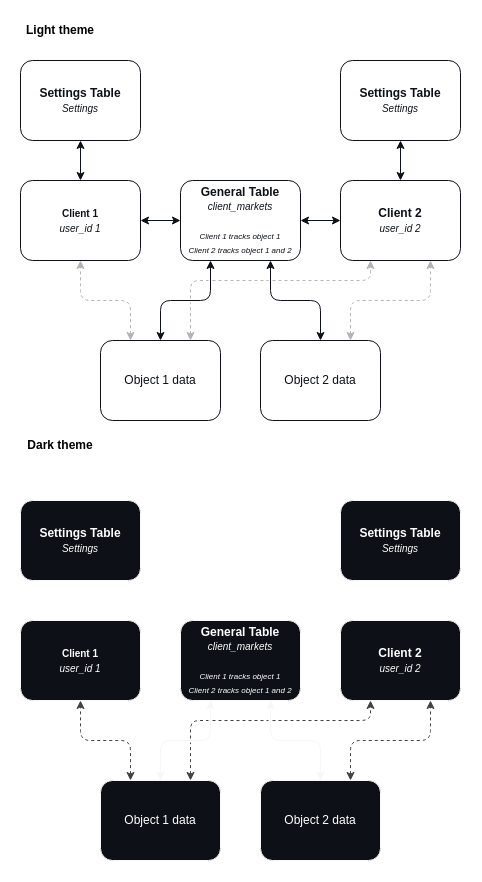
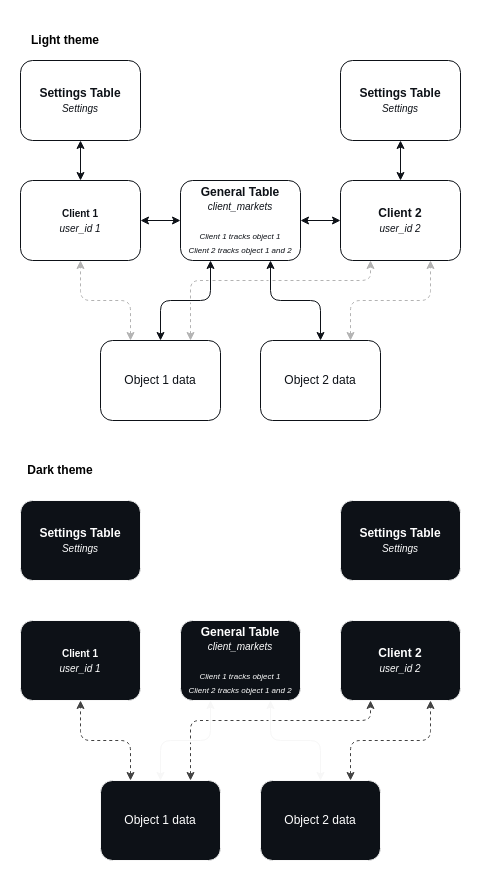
node "Light theme": moved (61, 31) -> (66, 41)
node "Dark theme": moved (61, 446) -> (61, 471)
